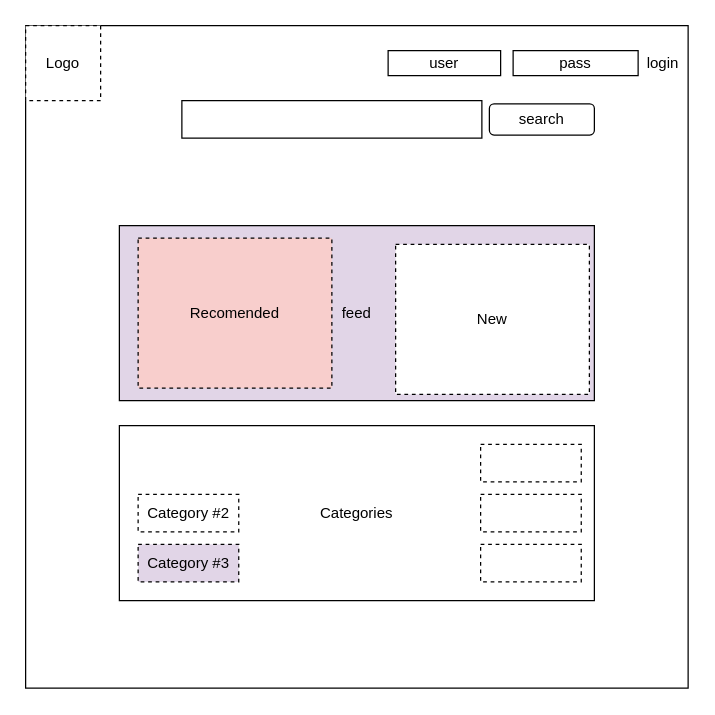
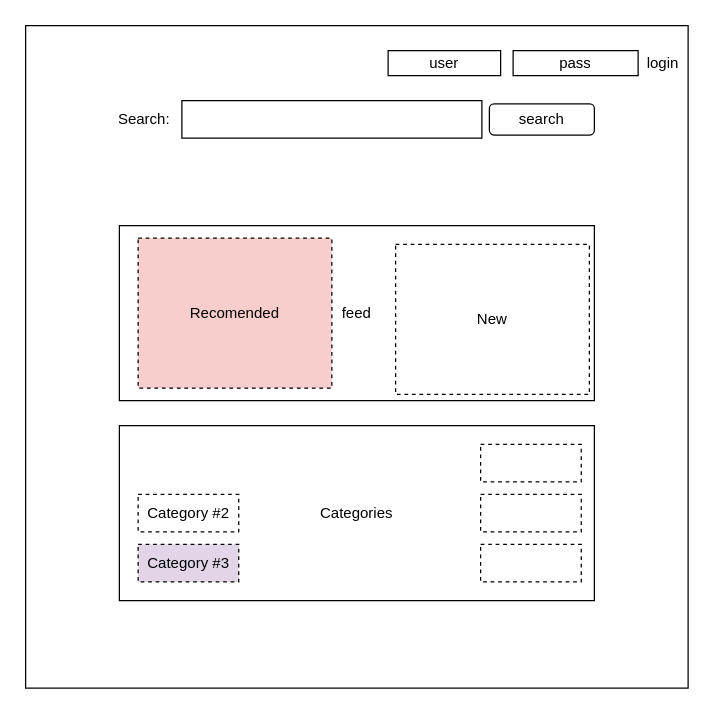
node "Logo": removed
node "Search:": added
node "feed": fillcolor #e1d5e7 -> #ffffff
